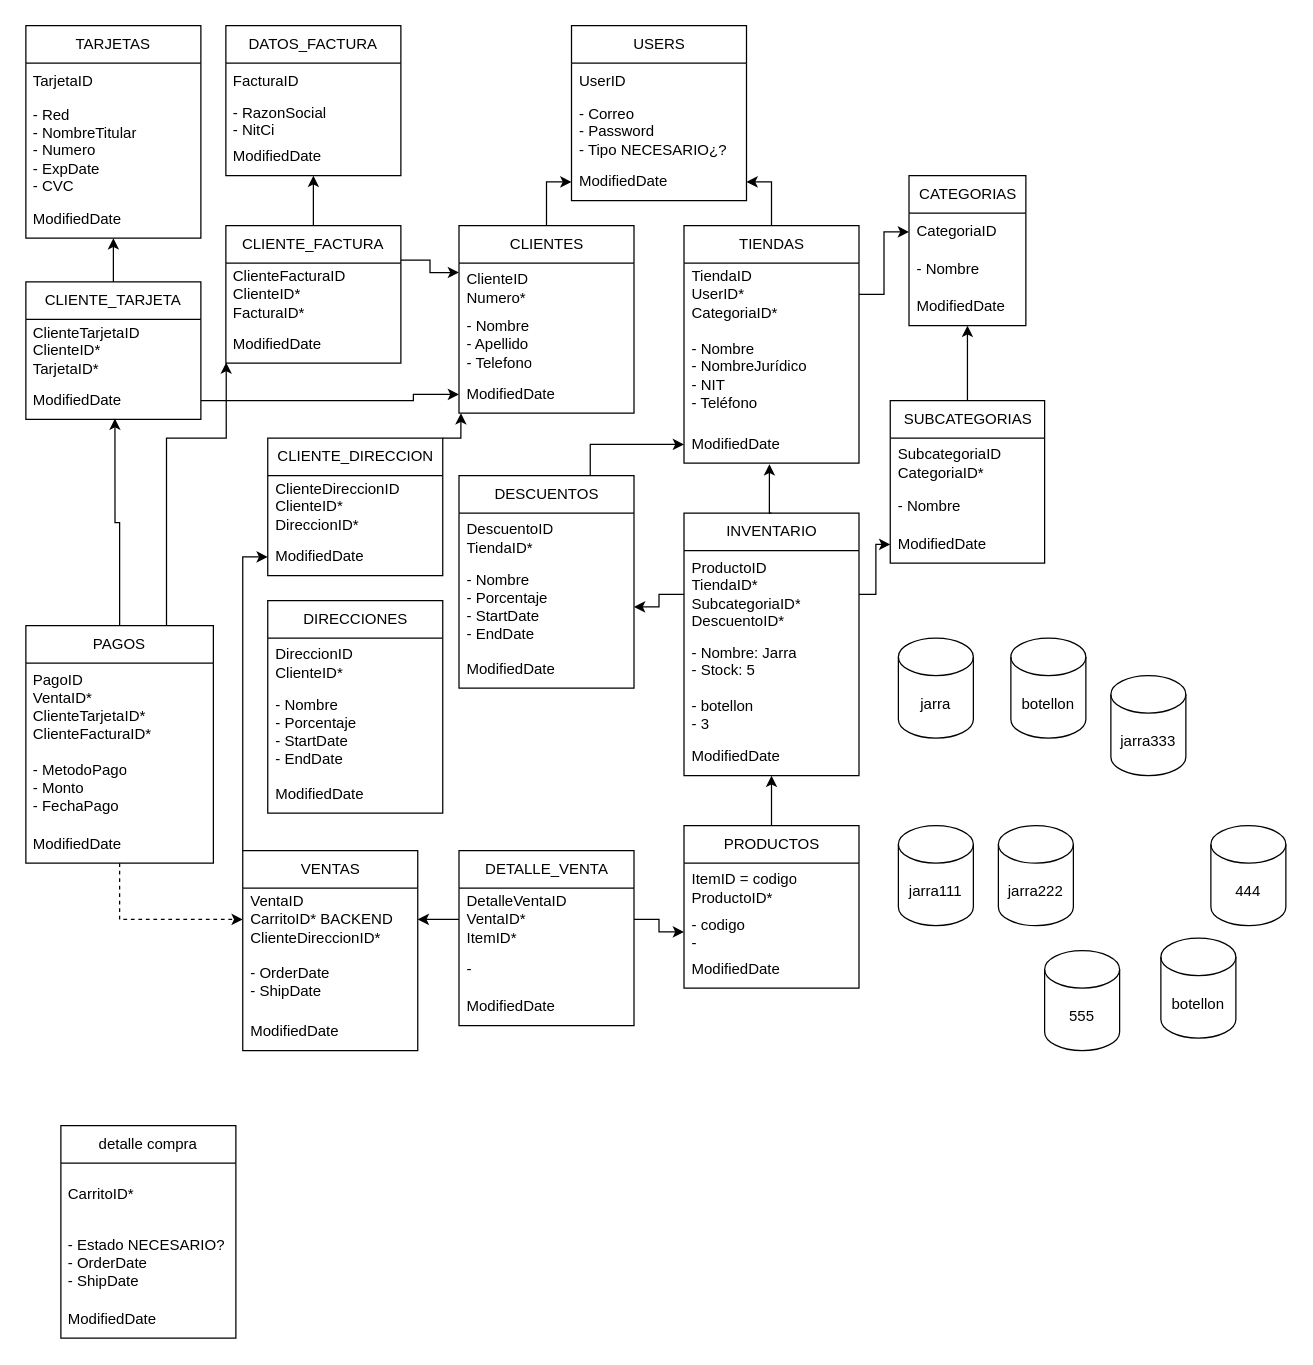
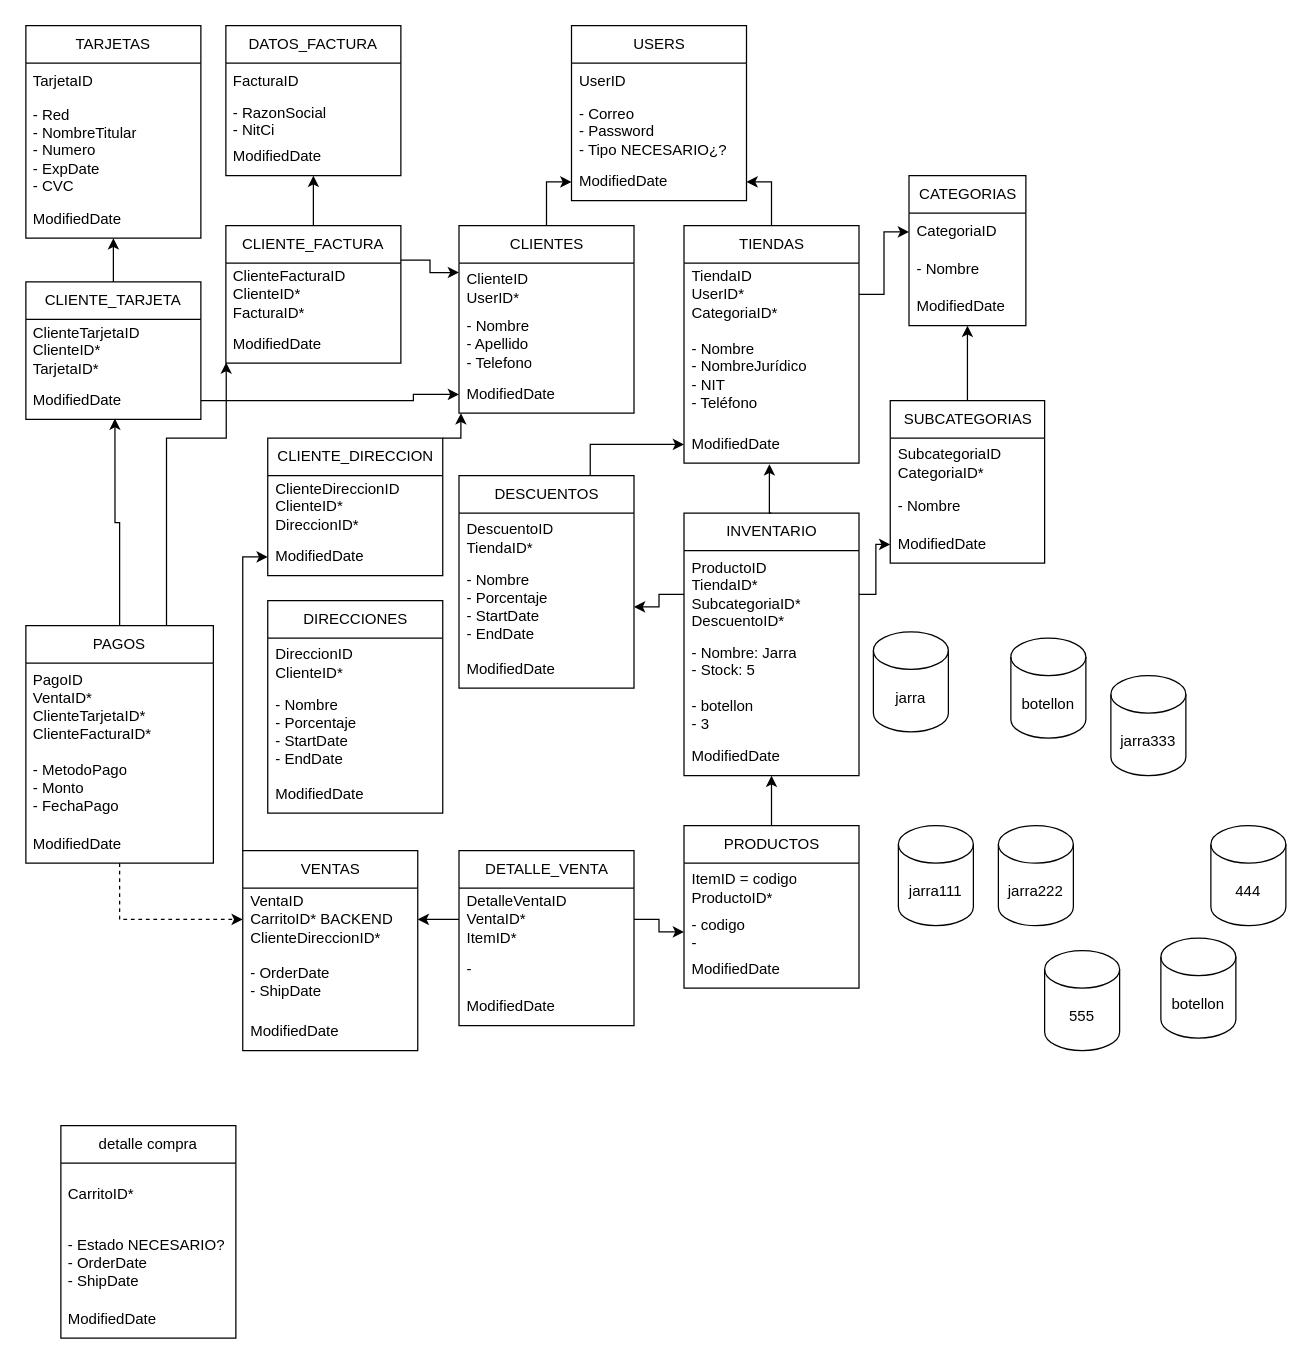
node "ClienteID Numero*": label "ClienteID Numero*" -> "ClienteID UserID*"
node "jarra": moved (936, 688) -> (911, 682)
